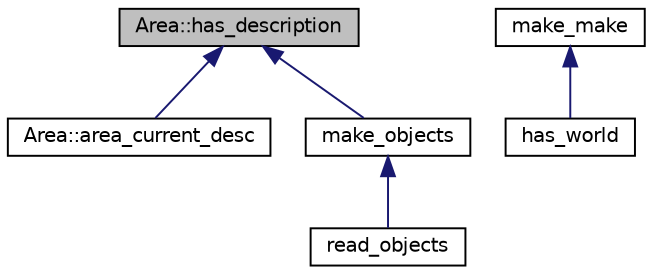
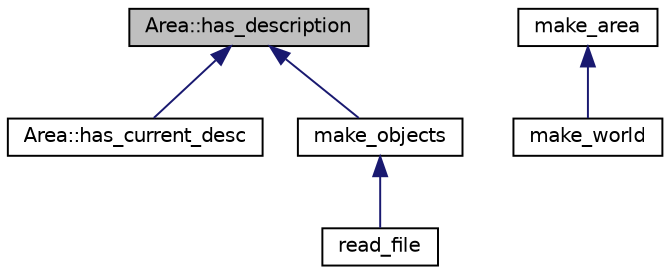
node "make_make": label "make_make" -> "make_area"
node "Area::area_current_desc": label "Area::area_current_desc" -> "Area::has_current_desc"
node "has_world": label "has_world" -> "make_world"
node "read_objects": label "read_objects" -> "read_file"
